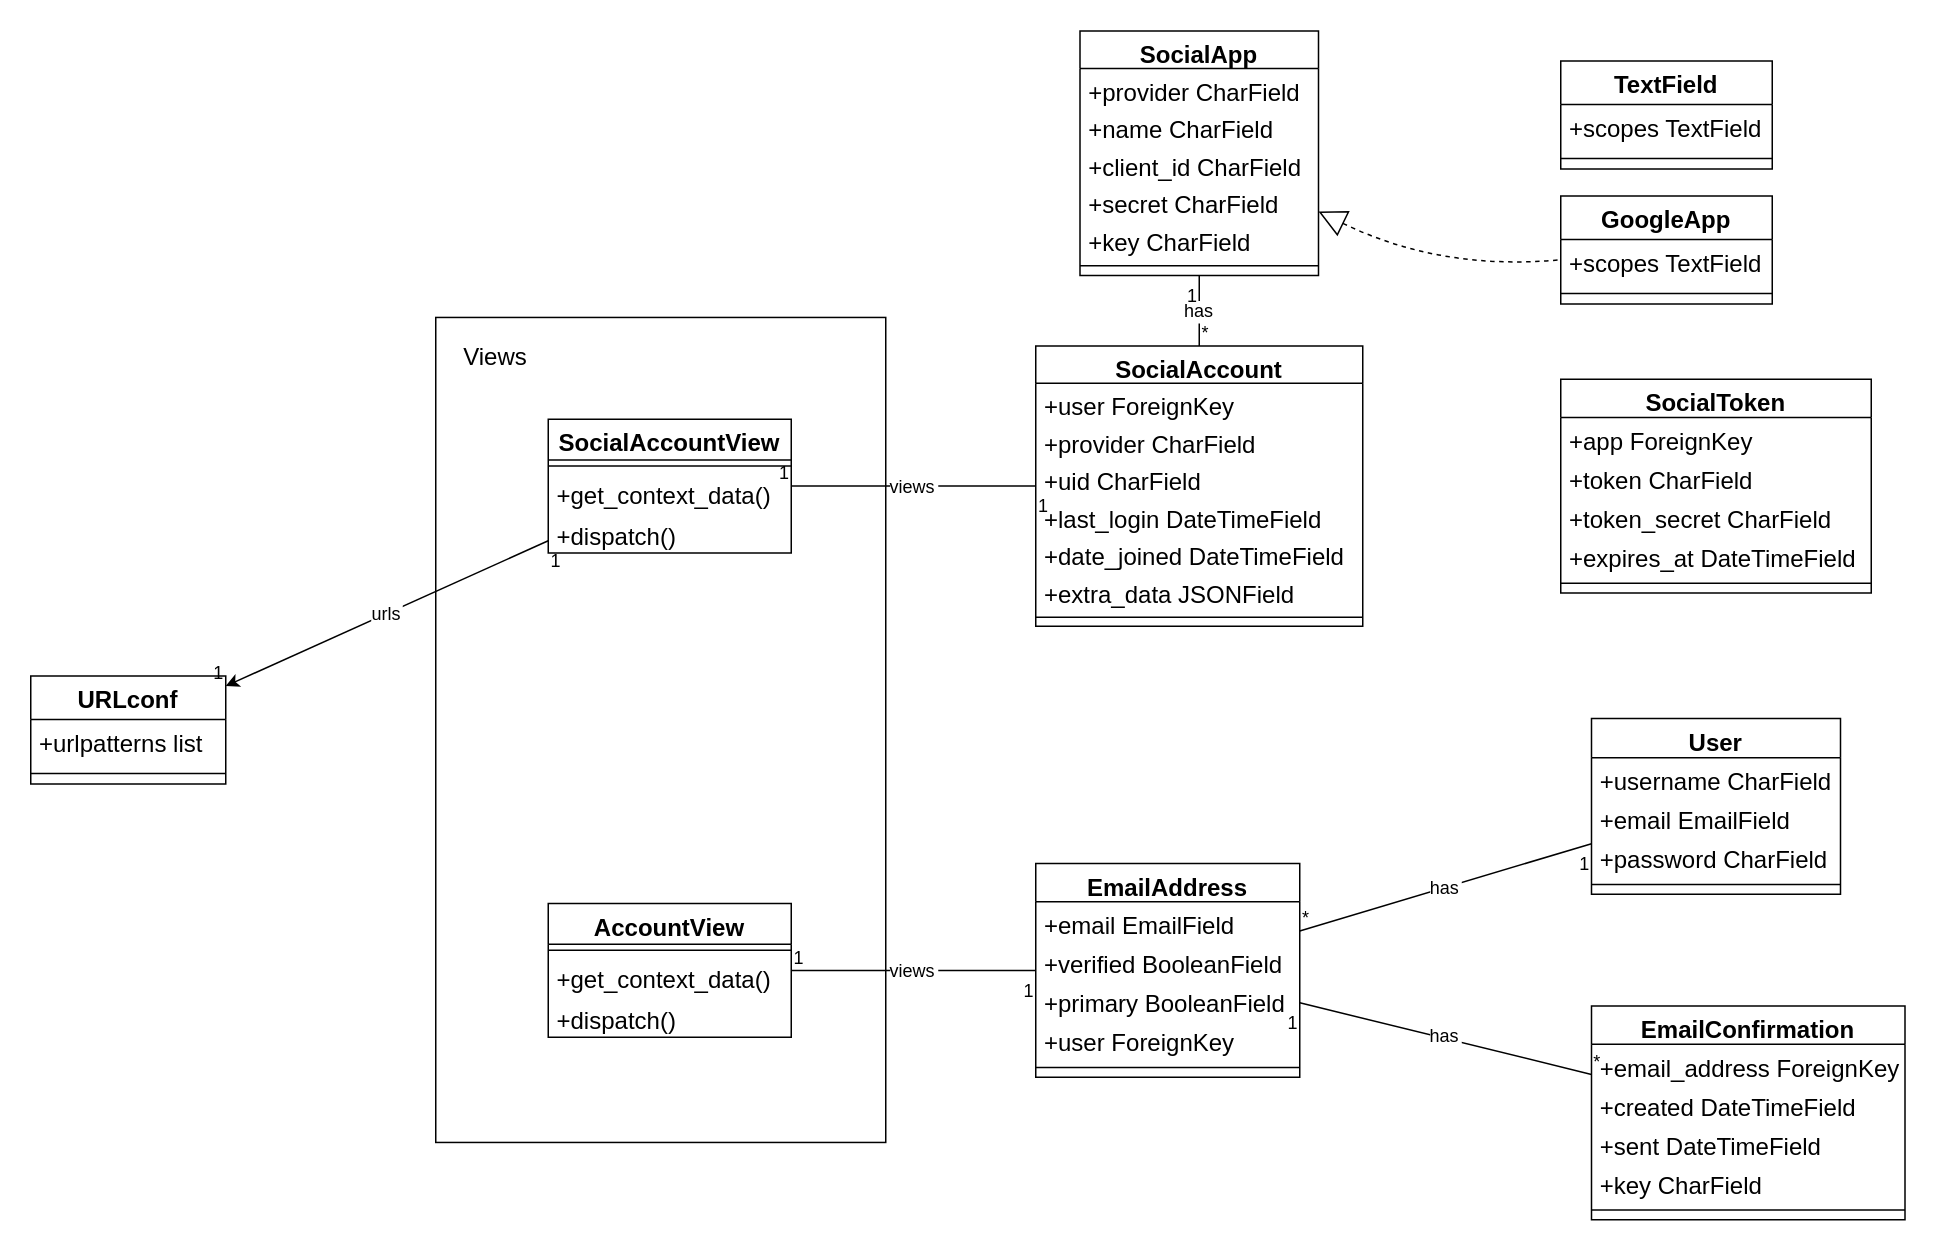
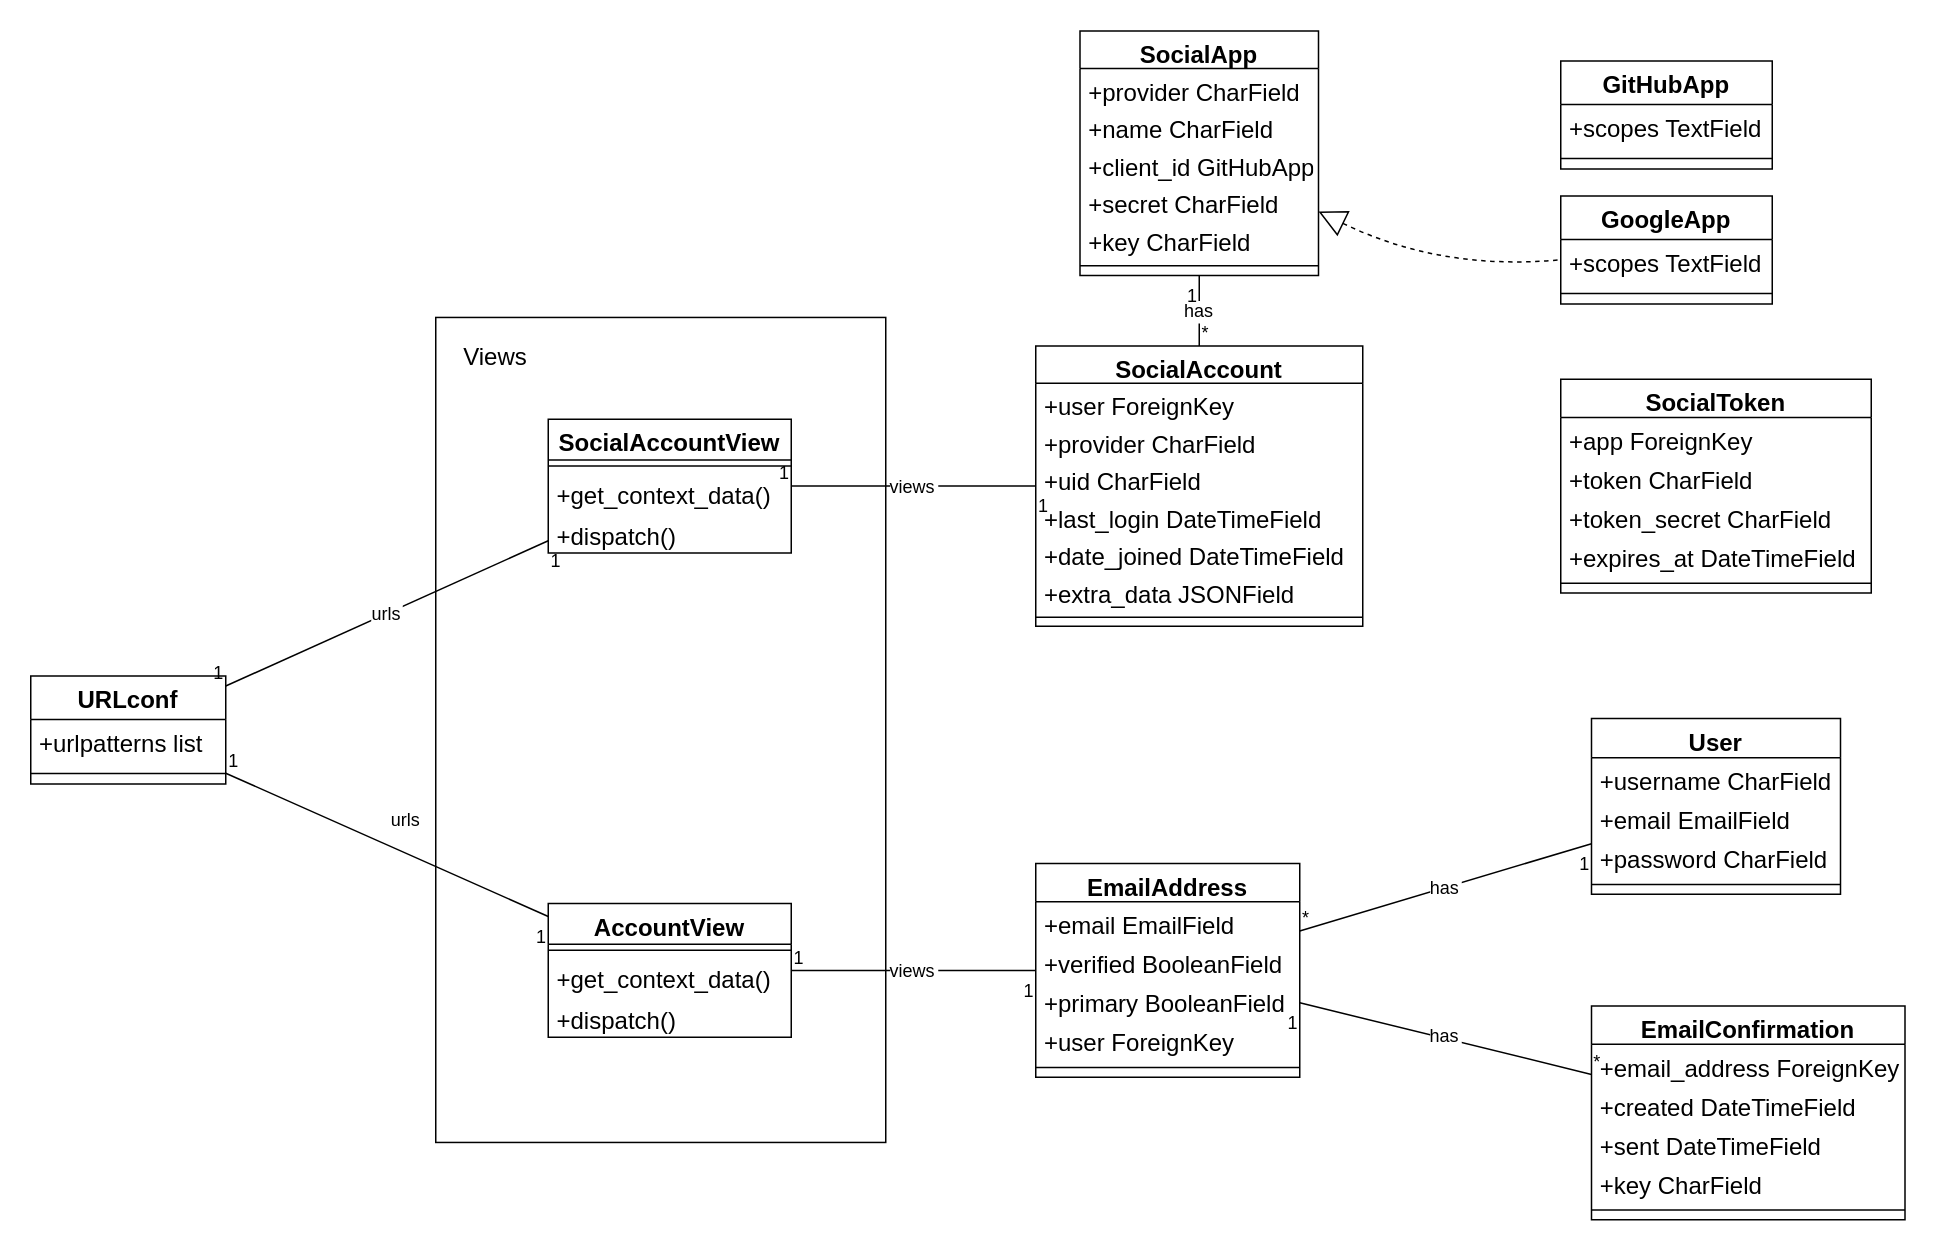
node "TextField": label "TextField" -> "GitHubApp"
node "+client_id CharField": label "+client_id CharField" -> "+client_id GitHubApp"
edge "SocialAccountView" -> "URLconf": arrowhead classic -> none
edge "URLconf" -- "AccountView": added, labels "1", "urls", "1"
